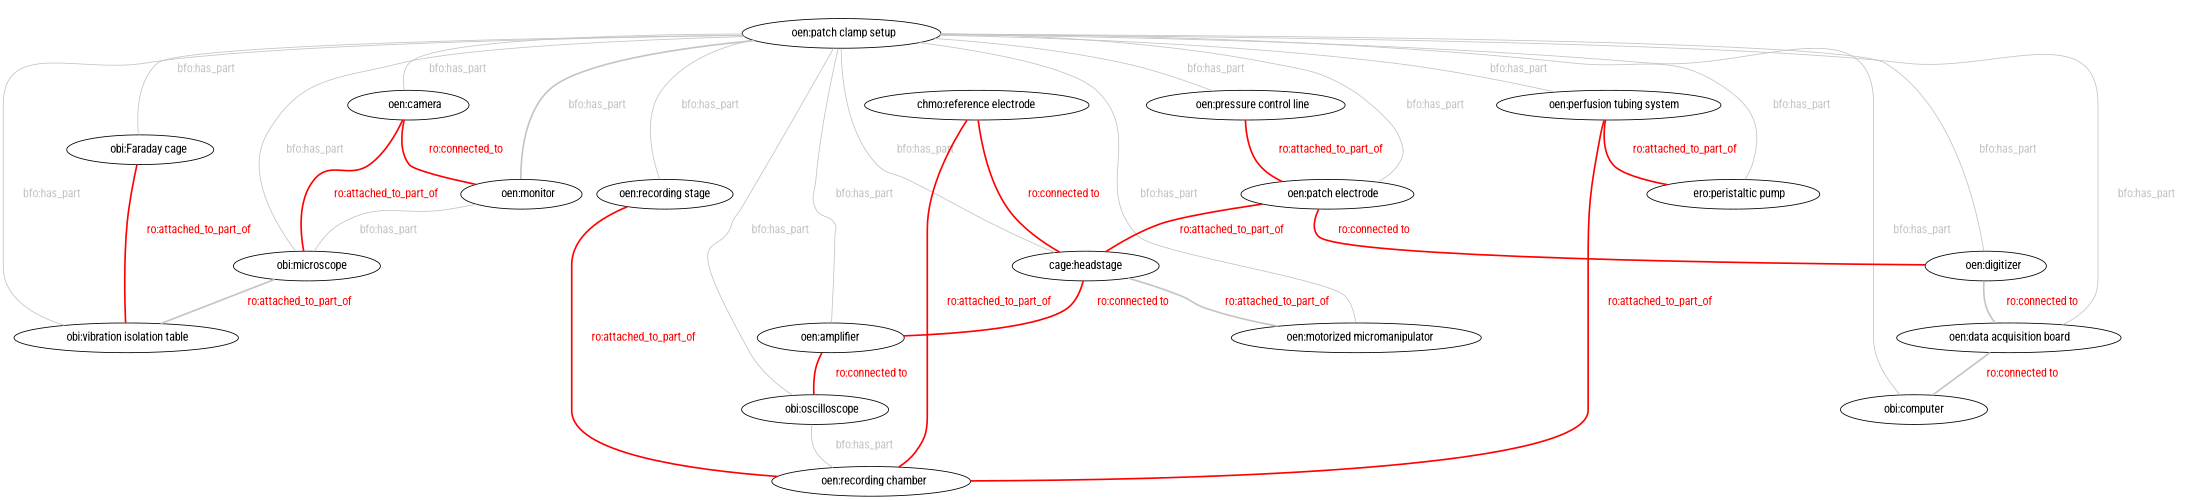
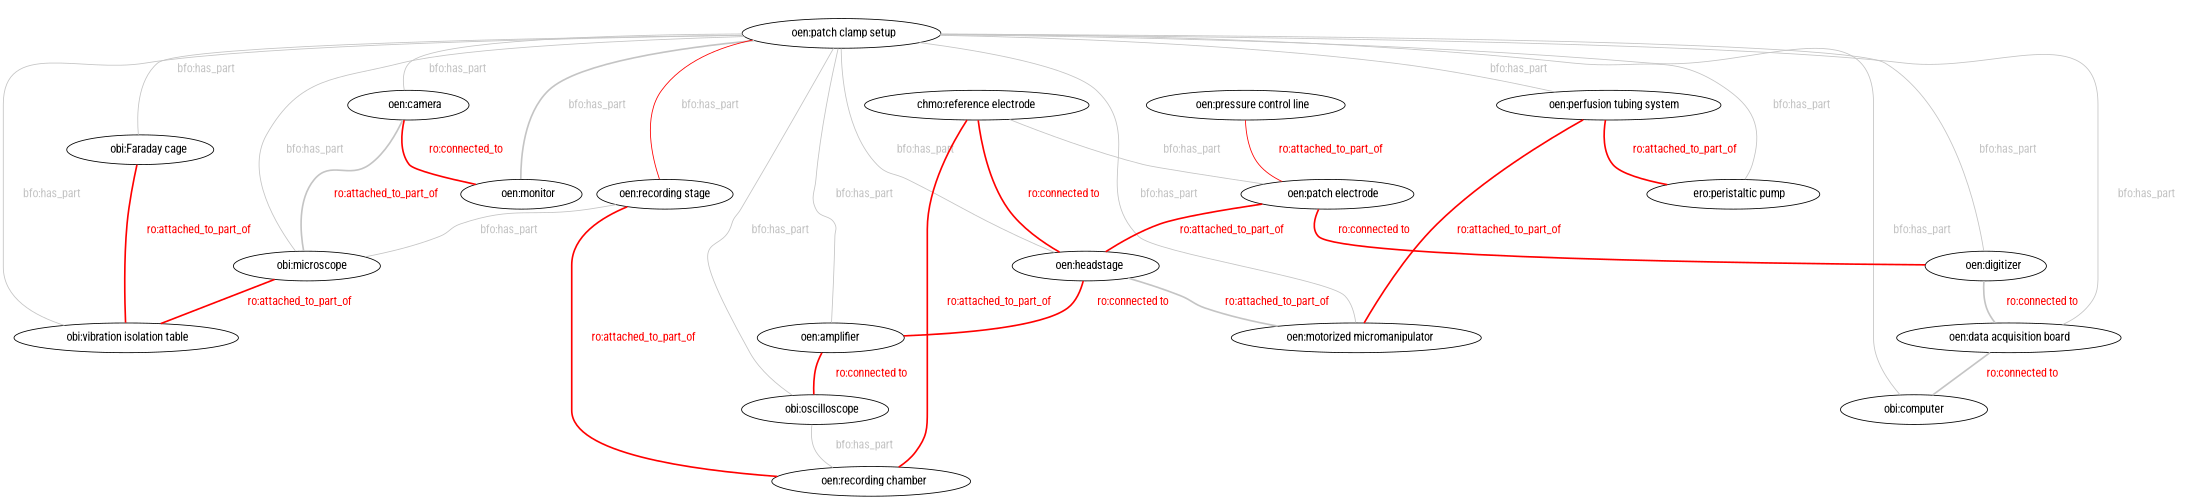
edge "oen:patch clamp setup" -- "oen:patch electrode": now "chmo:reference electrode" -- "oen:patch electrode"
edge "oen:patch clamp setup" -- "oen:pressure control line": removed, label "bfo:has_part"
edge "oen:patch clamp setup" -- "oen:recording stage": color #c4c4c4 -> red
edge "oen:pressure control line" -- "oen:patch electrode": style bold -> solid
edge "oen:camera" -- "obi:microscope": color red -> #c4c4c4
edge "oen:monitor" -- "obi:microscope": now "oen:recording stage" -- "obi:microscope"
node "cage:headstage": label "cage:headstage" -> "oen:headstage"
edge "obi:microscope" -- "obi:vibration isolation table": color #c4c4c4 -> red
edge "oen:perfusion tubing system" -- "oen:recording chamber": now "oen:perfusion tubing system" -- "oen:motorized micromanipulator"
